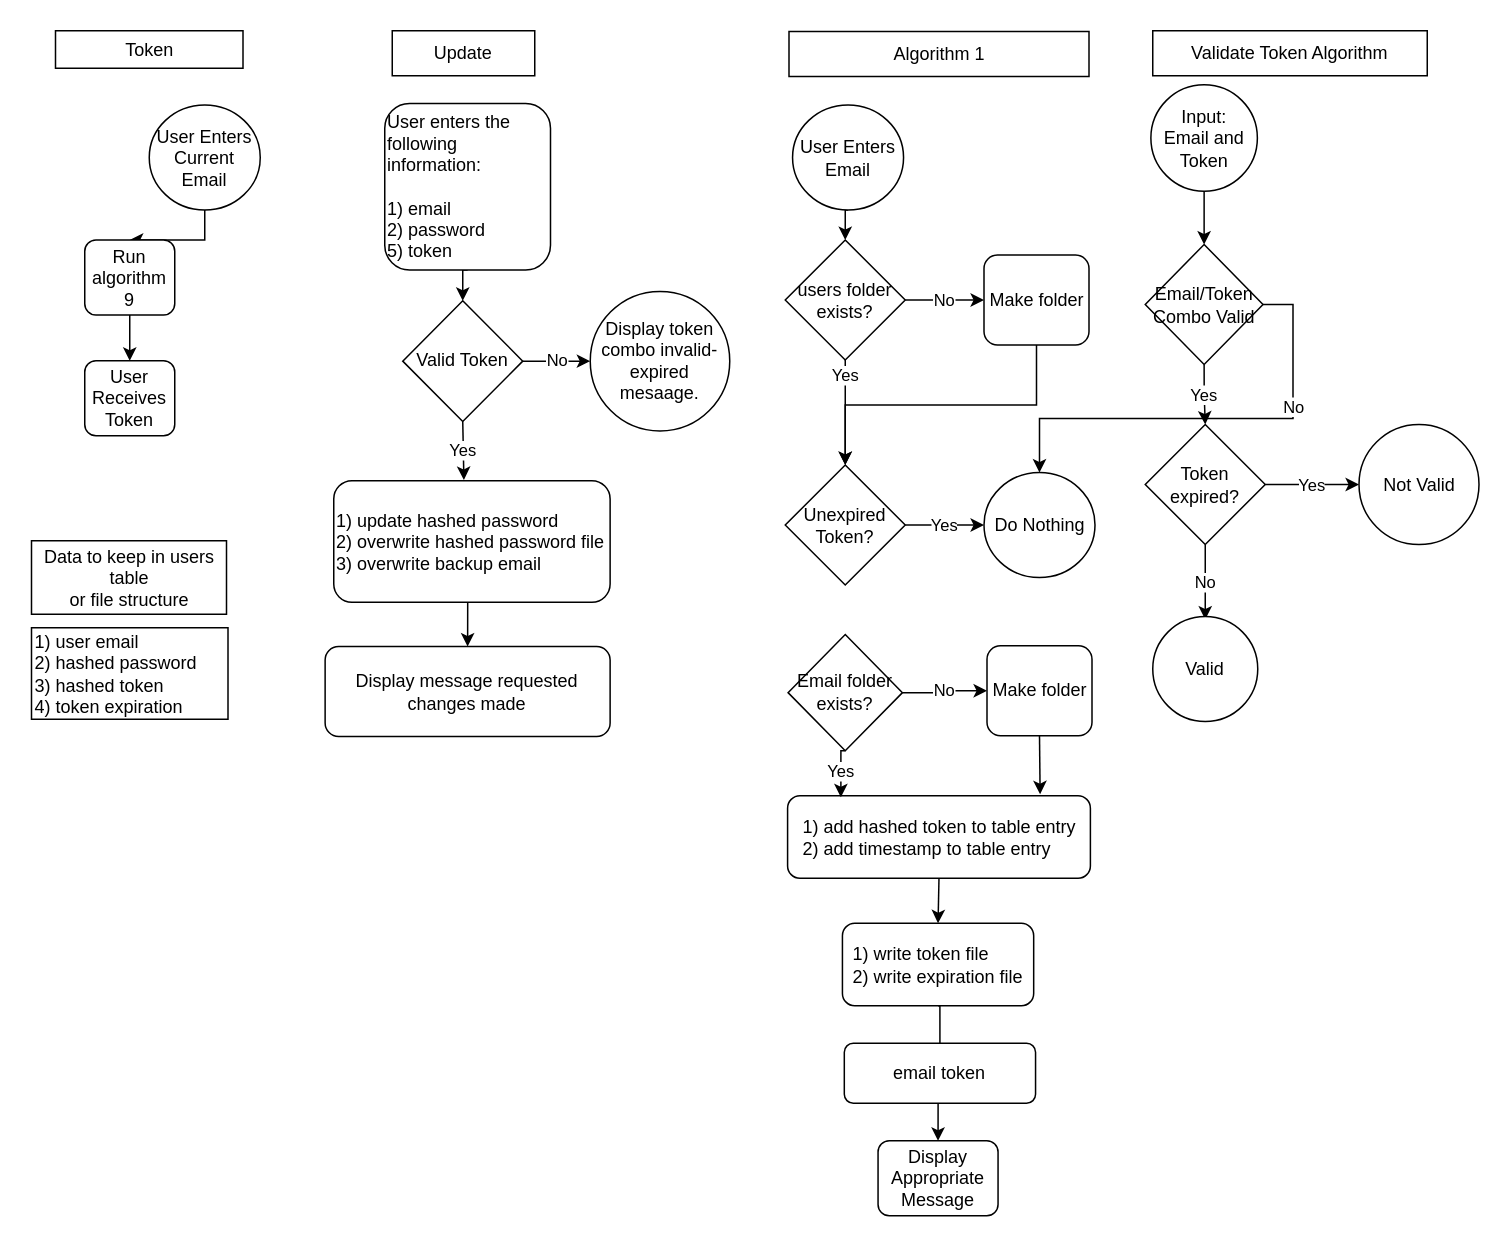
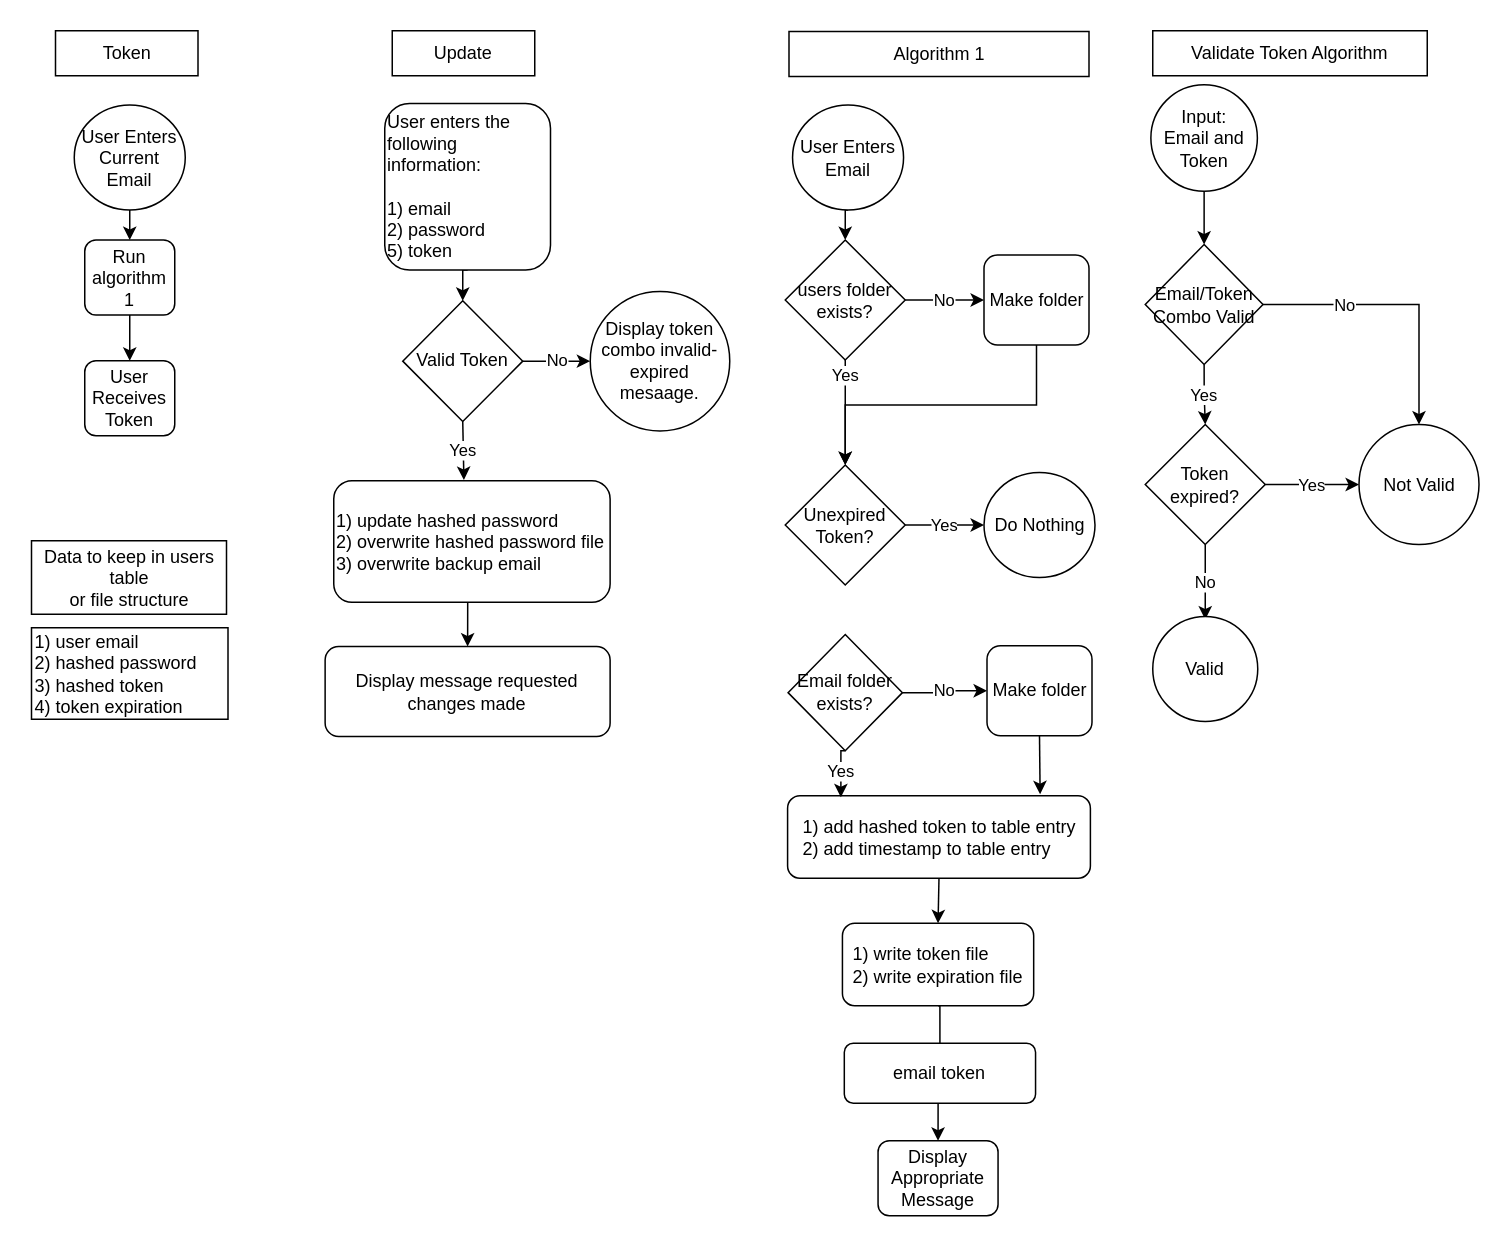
node "Token": size 188x38 -> 143x45
node "User Enters Current Email": moved (205, 158) -> (130, 158)
node "Run algorithm 9": label "Run algorithm 9" -> "Run algorithm 1"
edge "Email/Token Combo Valid" -> "Do Nothing": now "Email/Token Combo Valid" -> "Not Valid"
